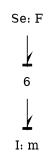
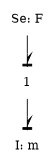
node "6": label "6" -> "1"
